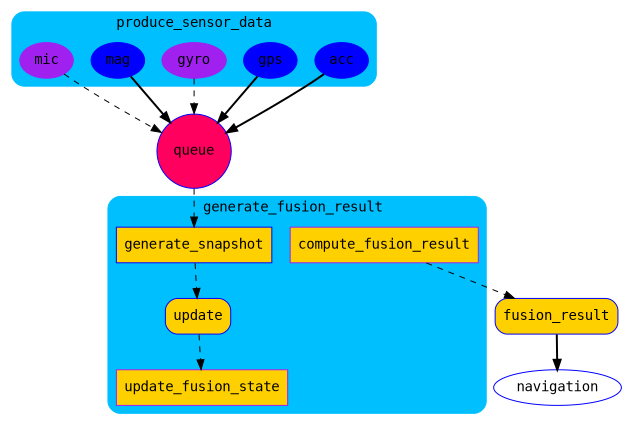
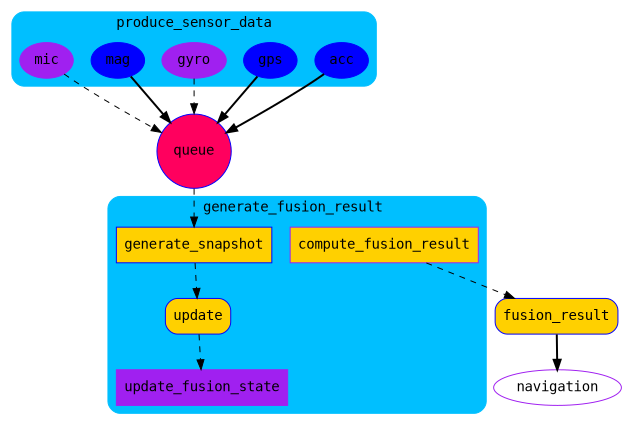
node "update_fusion_state": fillcolor #ffd000 -> purple
node "navigation": color blue -> purple
